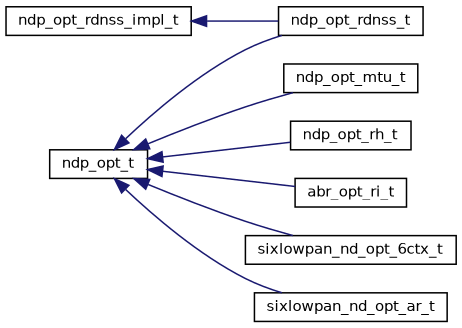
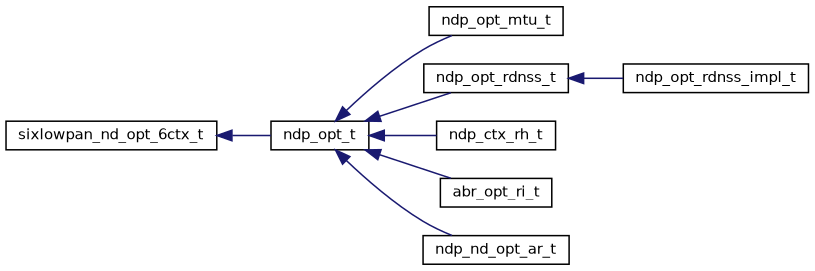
edge "ndp_opt_rdnss_t" -> "ndp_opt_rdnss_impl_t": reversed
node "ndp_opt_rh_t": label "ndp_opt_rh_t" -> "ndp_ctx_rh_t"
edge "sixlowpan_nd_opt_6ctx_t" -> "ndp_opt_t": reversed
node "sixlowpan_nd_opt_ar_t": label "sixlowpan_nd_opt_ar_t" -> "ndp_nd_opt_ar_t"
